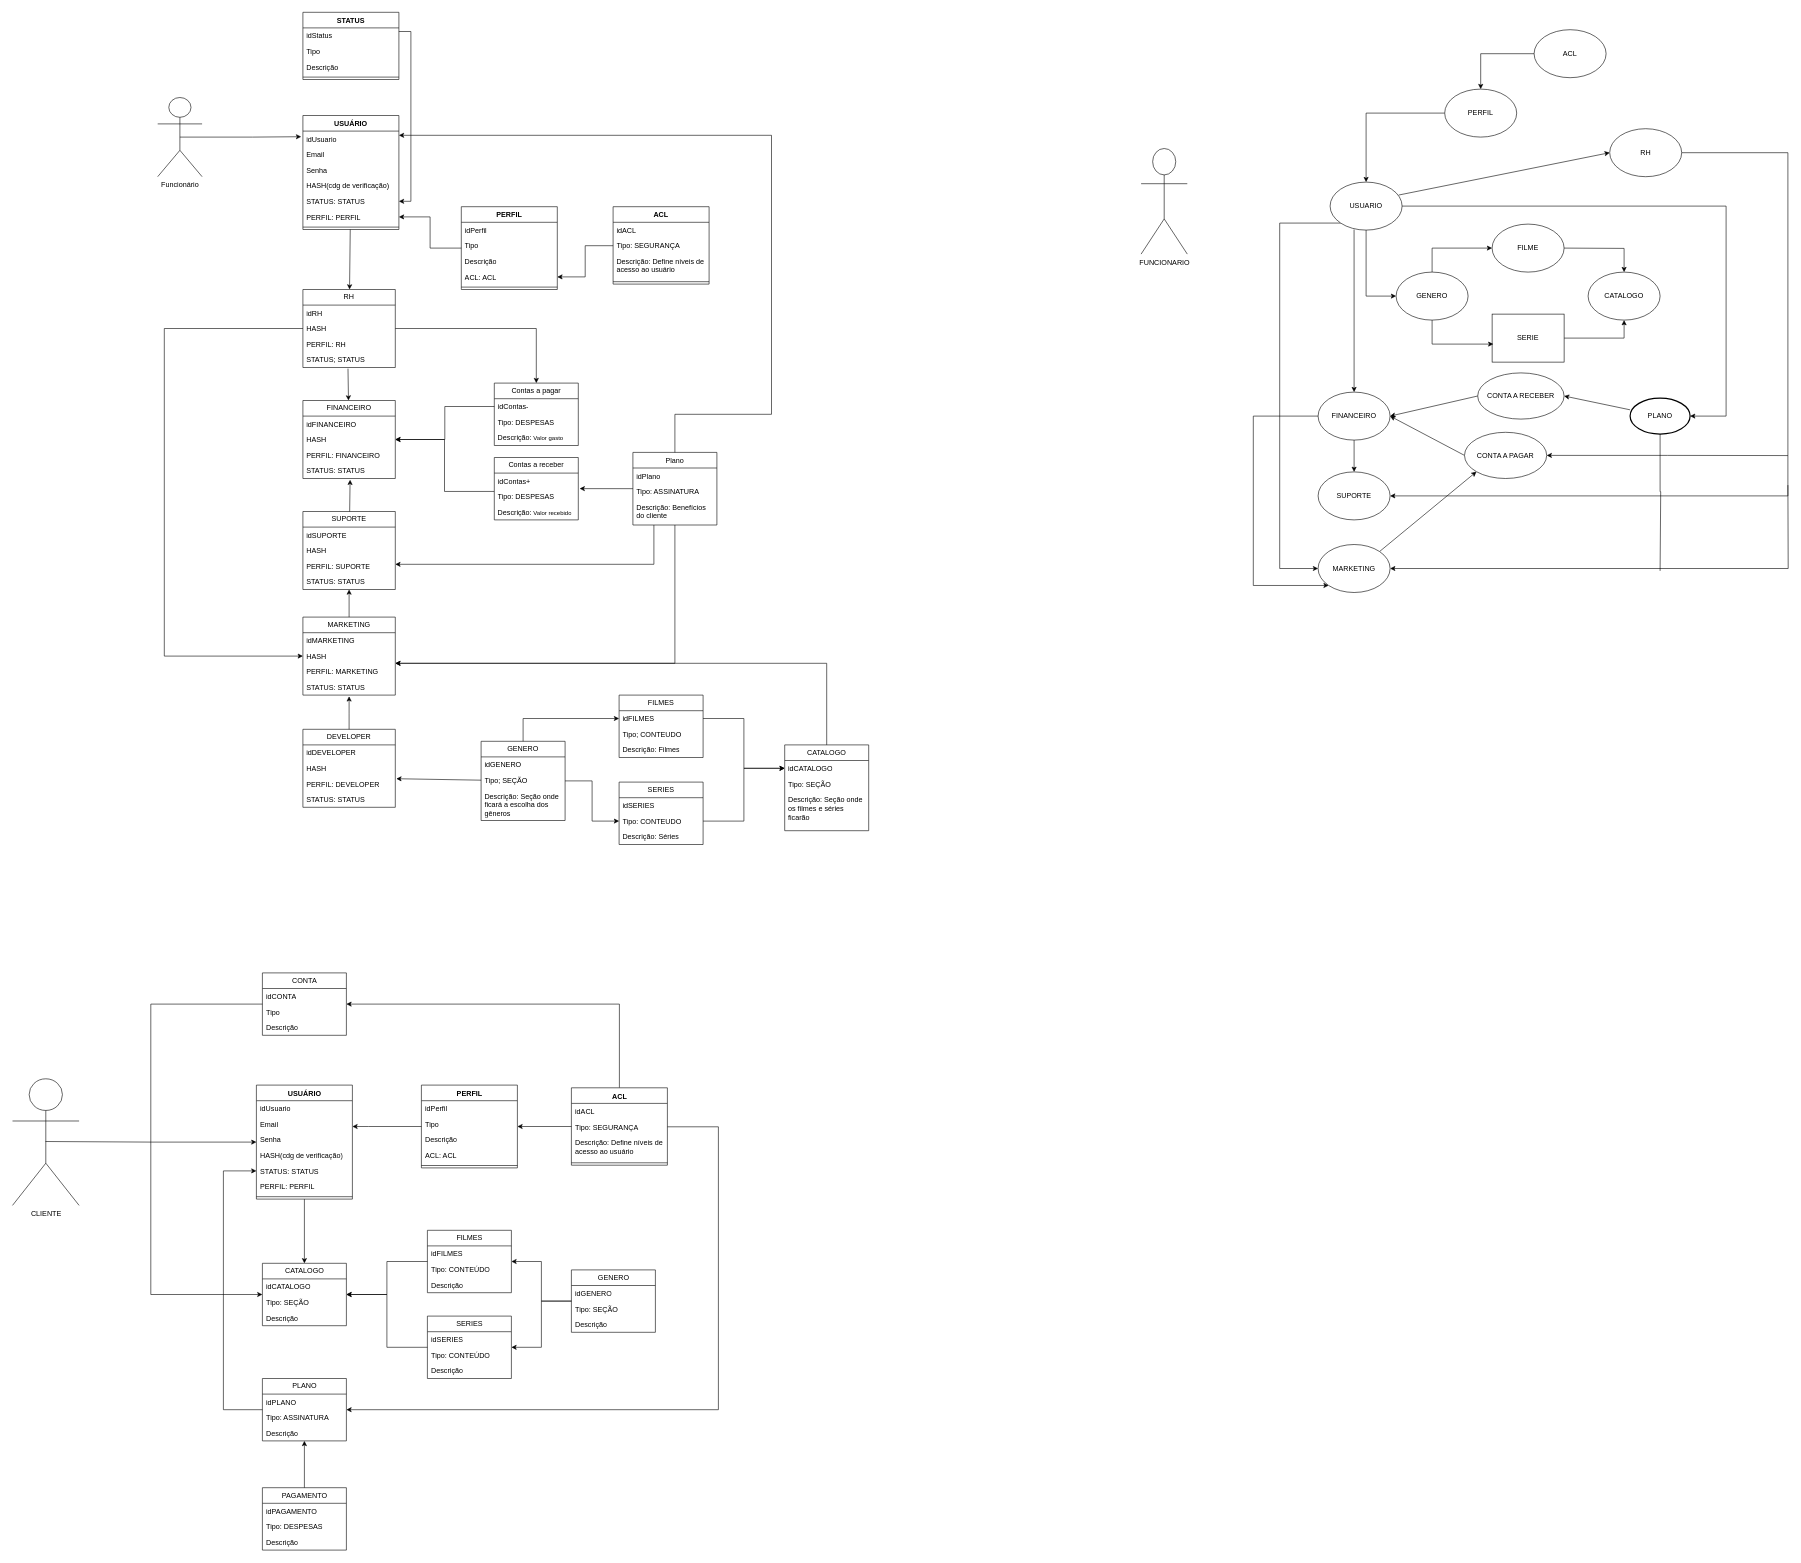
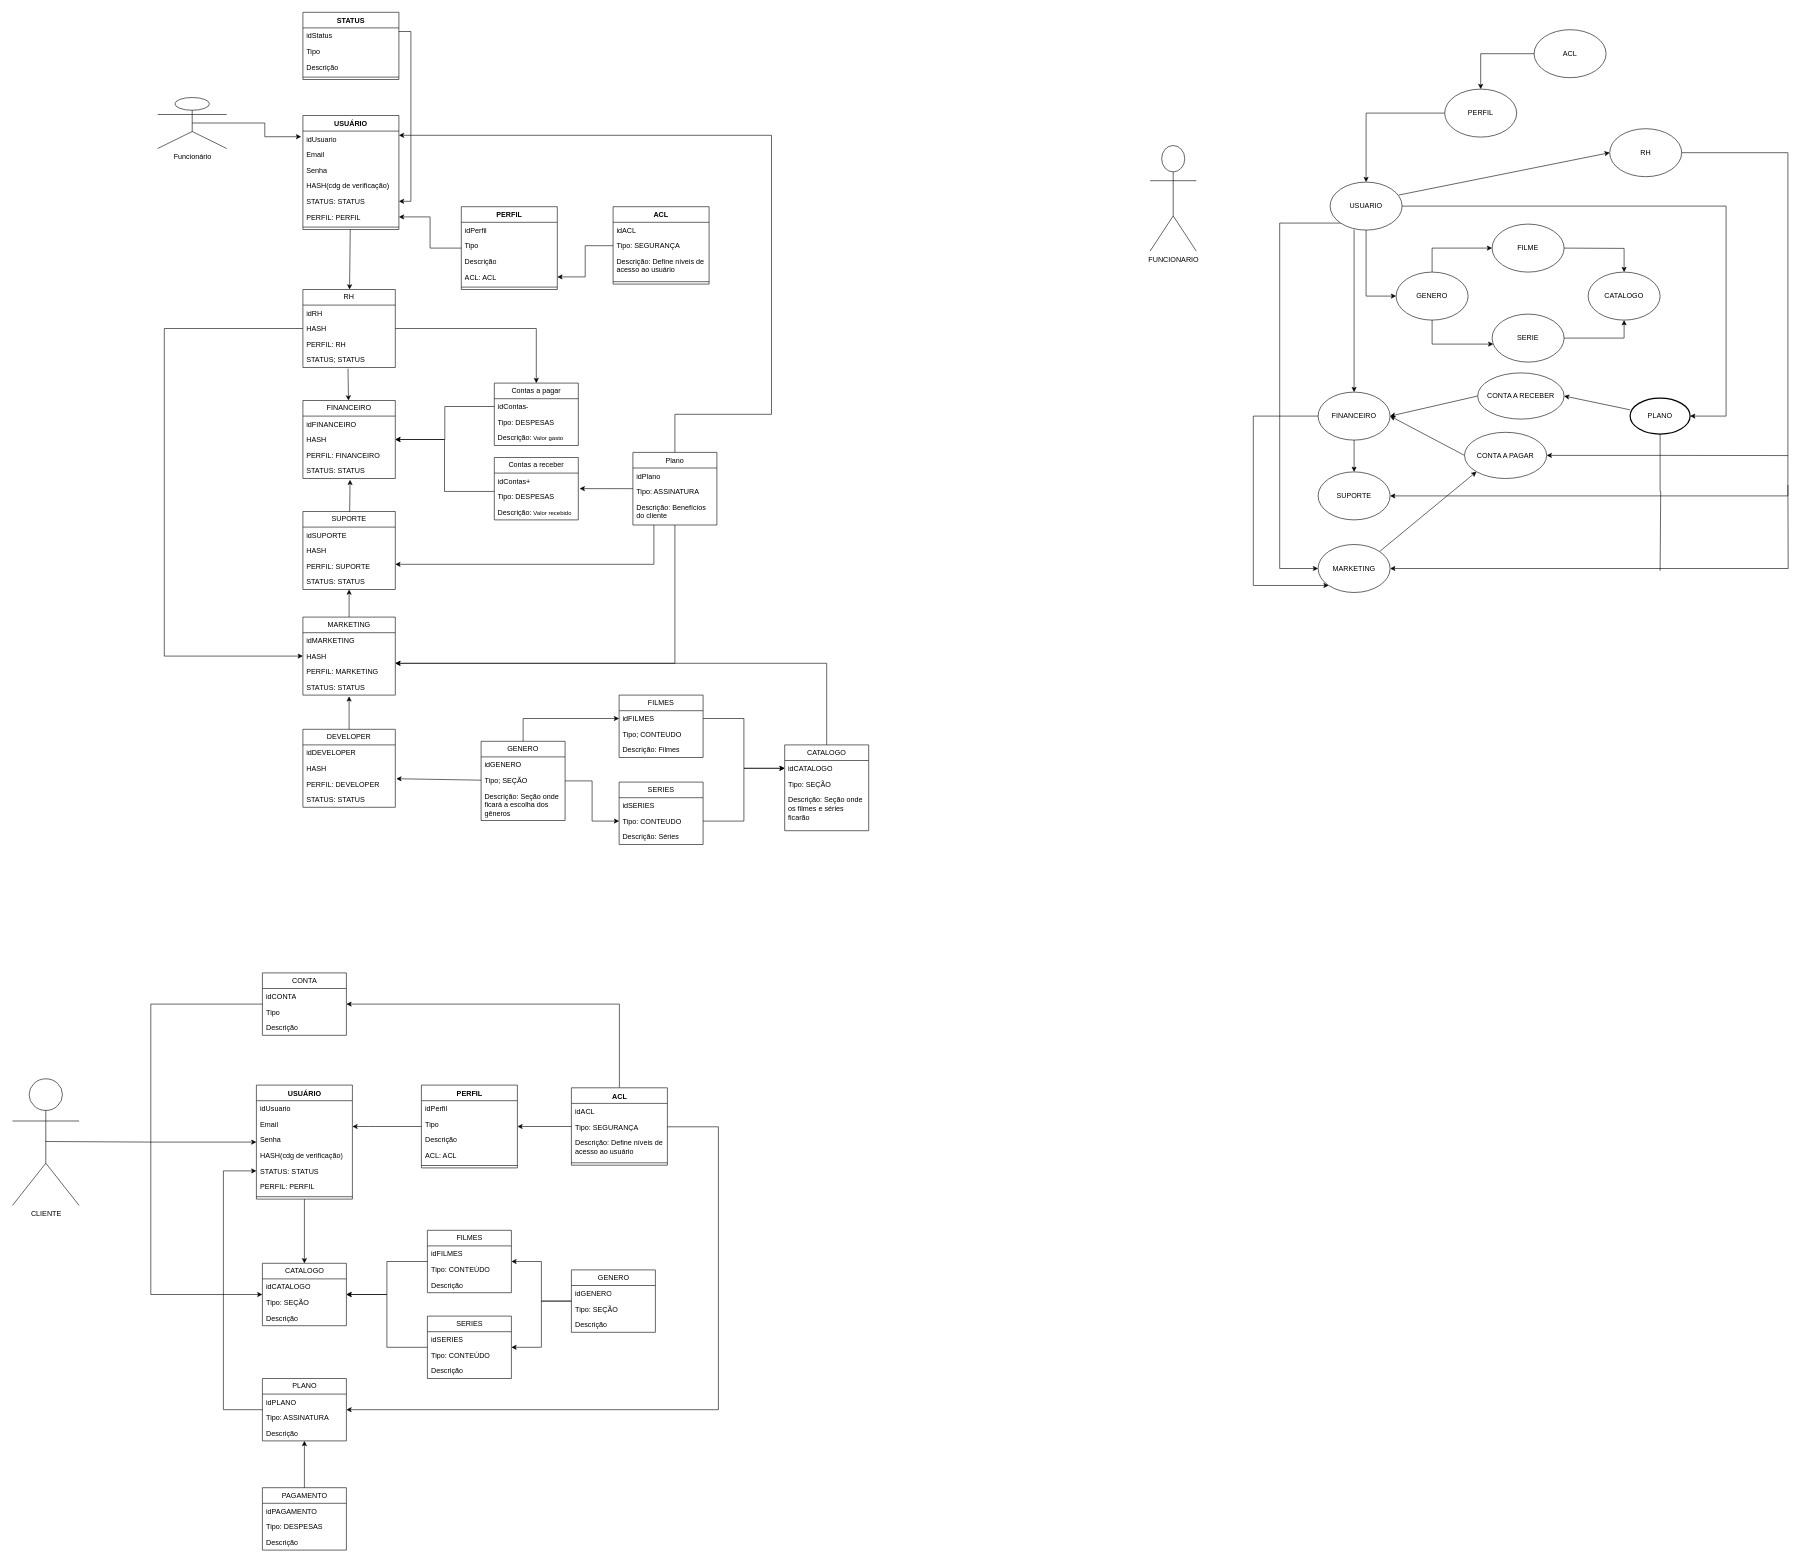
node "Funcionário": size 44x79 -> 69x51
node "FUNCIONARIO": moved (1164, 201) -> (1173, 198)
node "SERIE": shape rectangle -> ellipse
